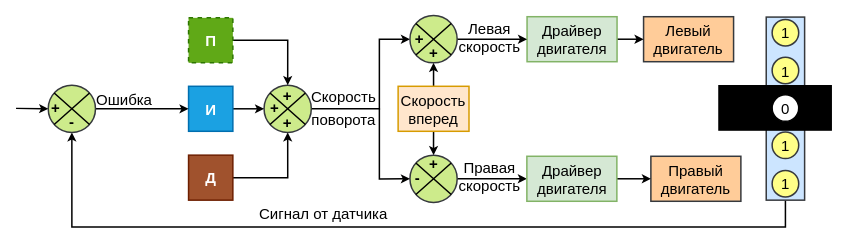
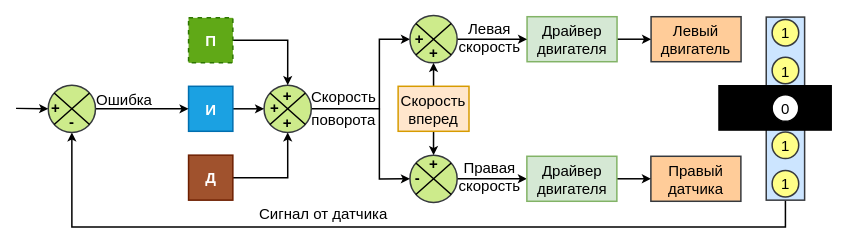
node "Левый двигатель": moved (688, 39) -> (696, 39)
node "Правый двигатель": label "Правый двигатель" -> "Правый датчика"
